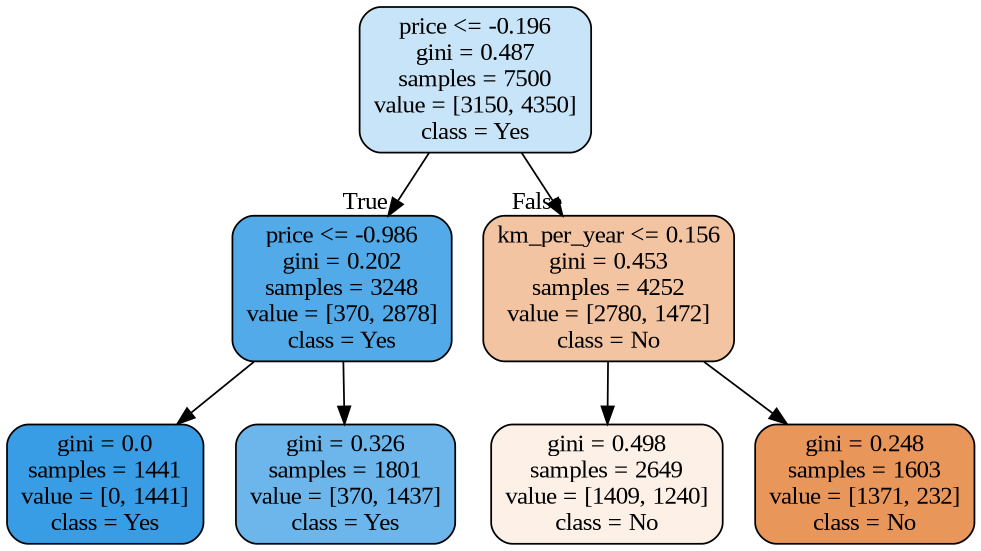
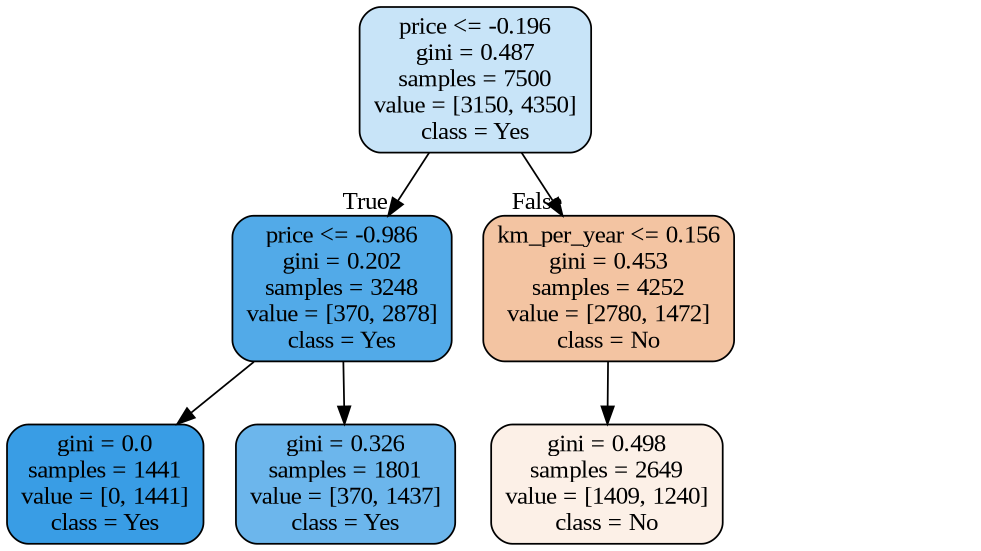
node "gini = 0.248 samples = 1603 value = [1371, 232] class = No": removed
